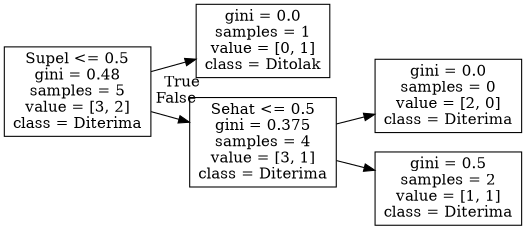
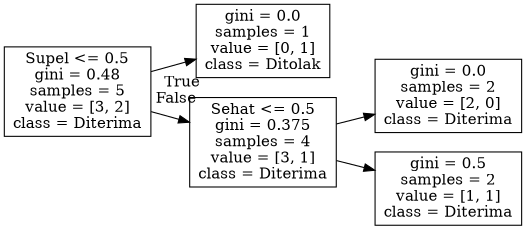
node "gini = 0.0 samples = 0 value = [2, 0] class = Diterima": label "gini = 0.0 samples = 0 value = [2, 0] class = Diterima" -> "gini = 0.0 samples = 2 value = [2, 0] class = Diterima"
